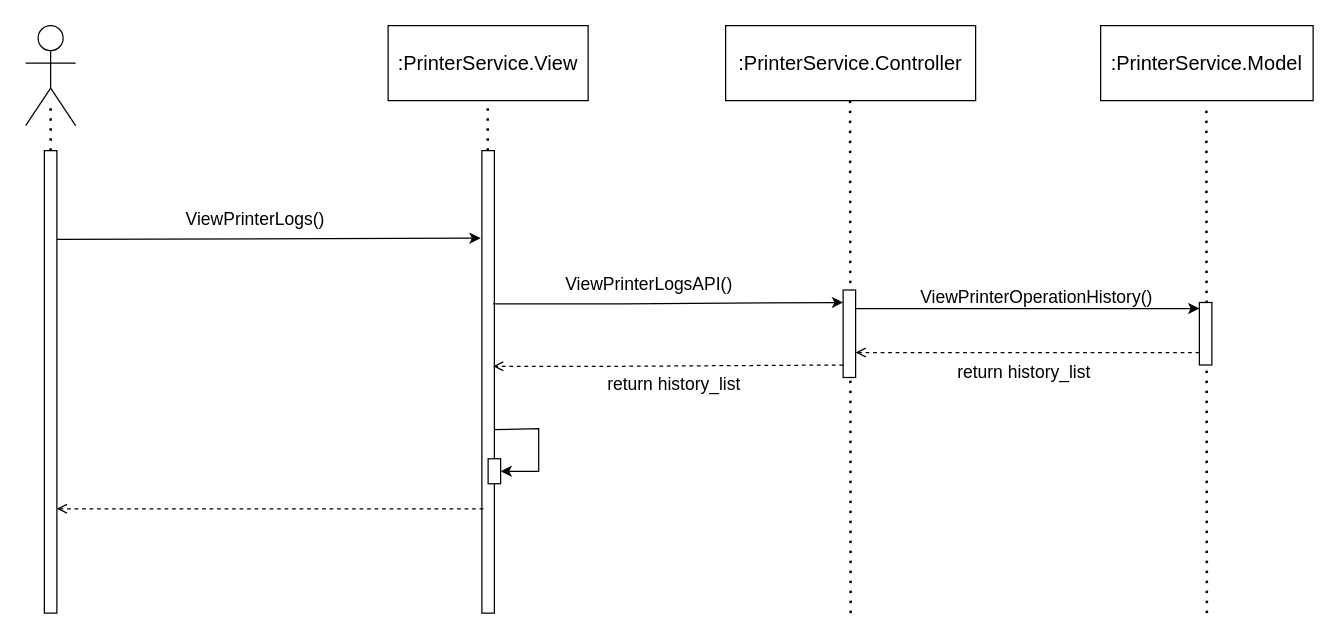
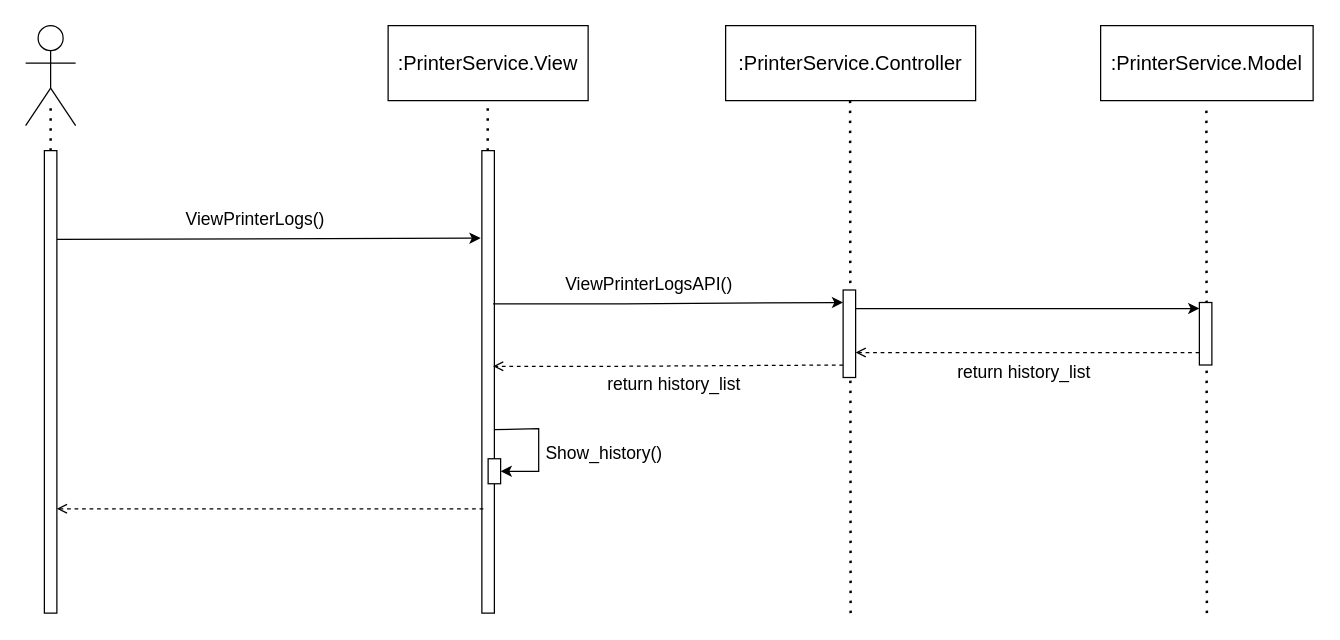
node "ViewPrinterOperationHistory()": removed
node "Show_history()": added
